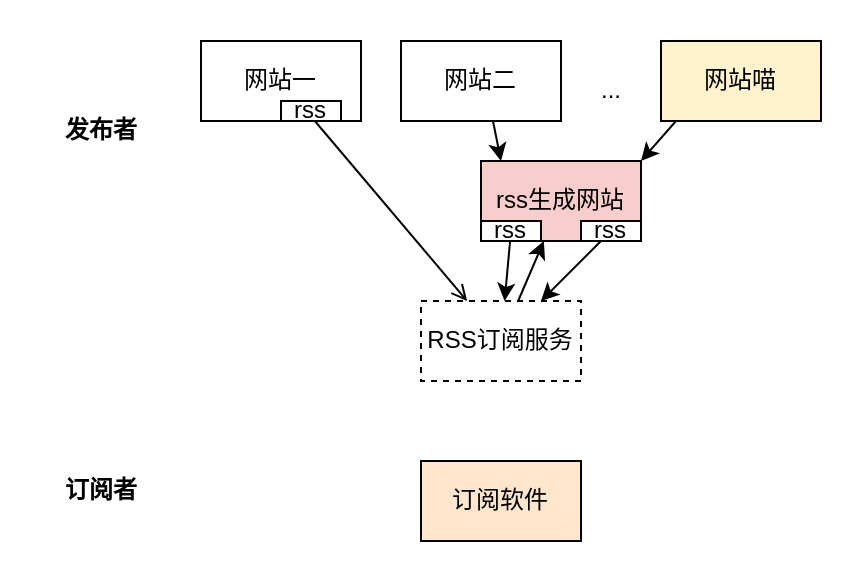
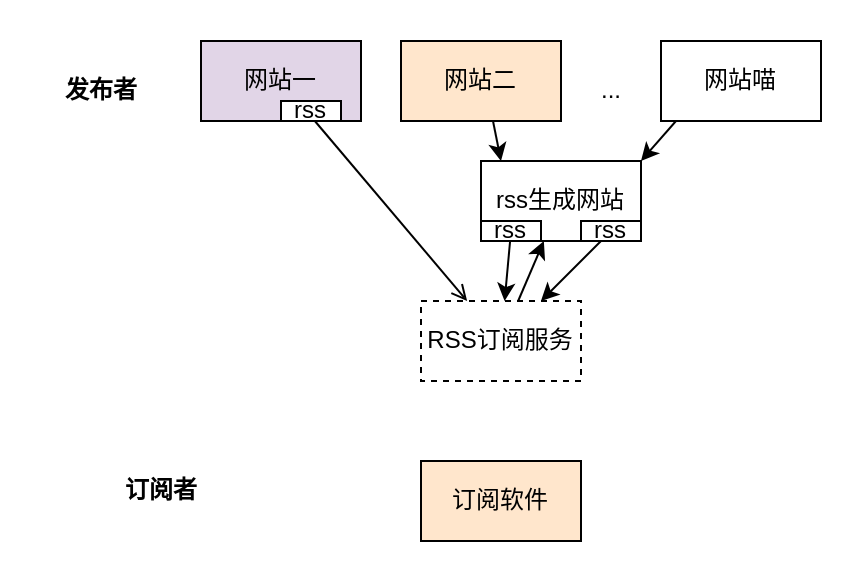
node "网站一": fillcolor #ffffff -> #e1d5e7
node "网站二": fillcolor #ffffff -> #ffe6cc
node "网站喵": fillcolor #fff2cc -> #ffffff
node "发布者": moved (101, 131) -> (101, 91)
node "rss生成网站": fillcolor #f8cecc -> #ffffff
node "订阅者": moved (101, 491) -> (161, 491)
